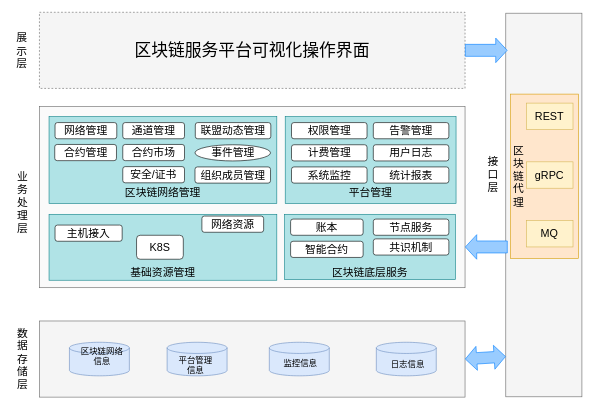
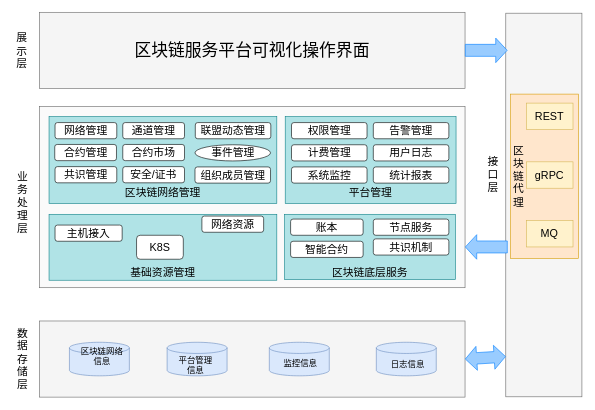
node "区块链服务平台可视化操作界面": style dashed -> solid
node "共识管理": added
